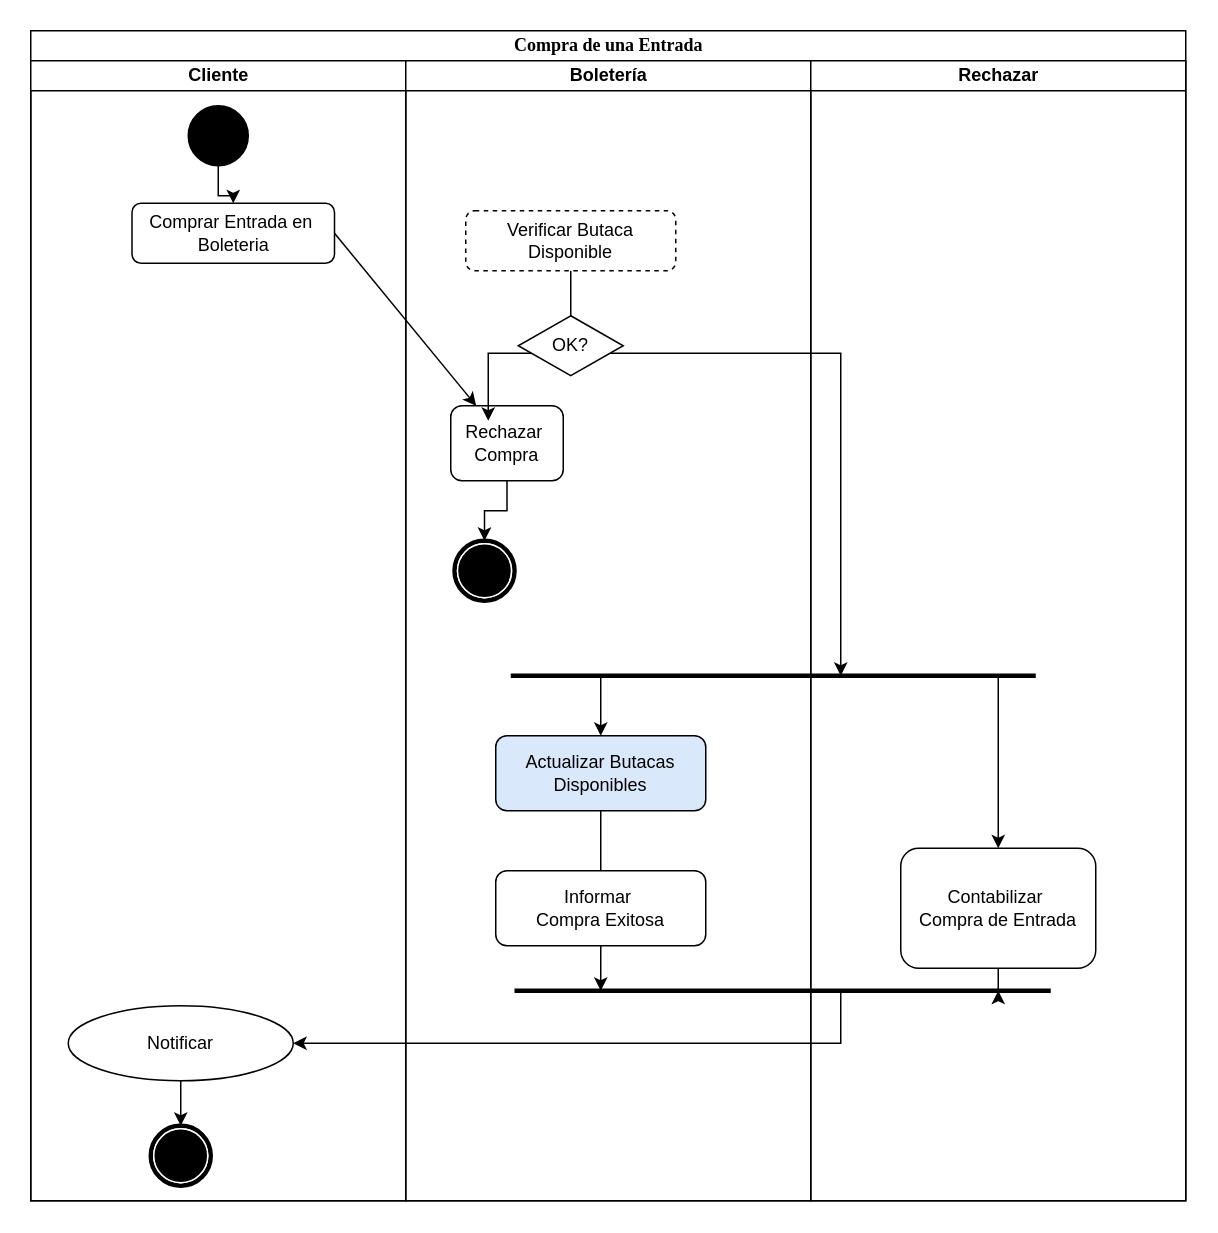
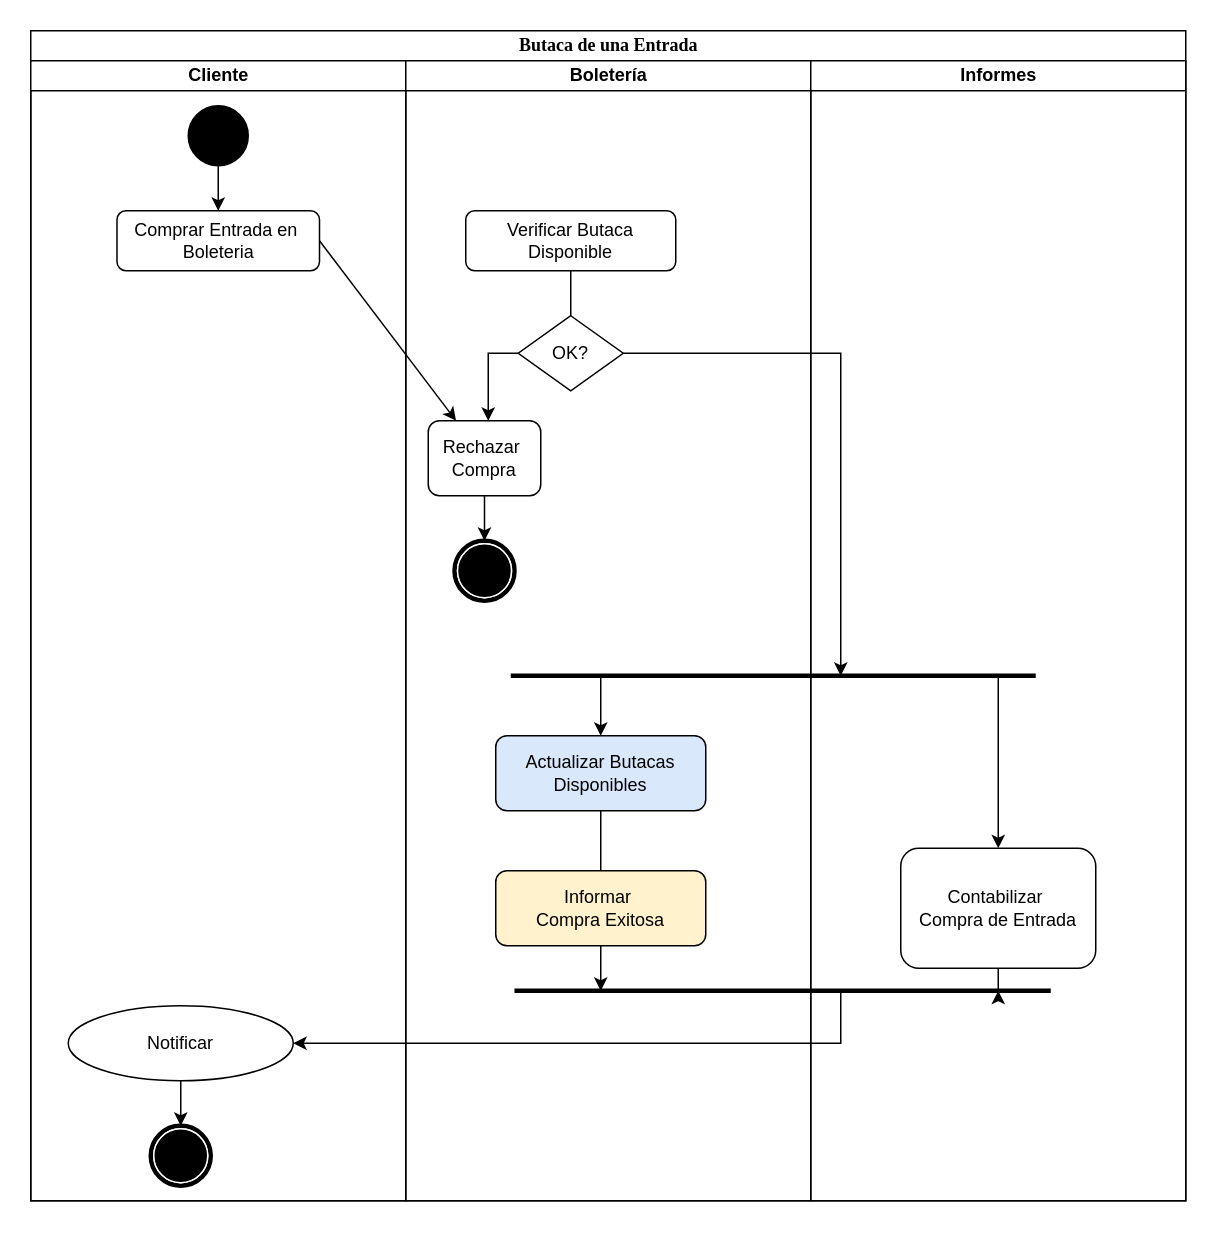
node "Compra de una Entrada": label "Compra de una Entrada" -> "Butaca de una Entrada"
node "Rechazar": label "Rechazar" -> "Informes"
node "Comprar Entrada en Boleteria": moved (233, 233) -> (218, 241)
node "Verificar Butaca Disponible": style dashed -> solid
node "OK?": size 105x60 -> 105x75
node "Rechazar Compra": moved (507, 443) -> (485, 458)
node "Informar Compra Exitosa": fillcolor #ffffff -> #fff2cc
